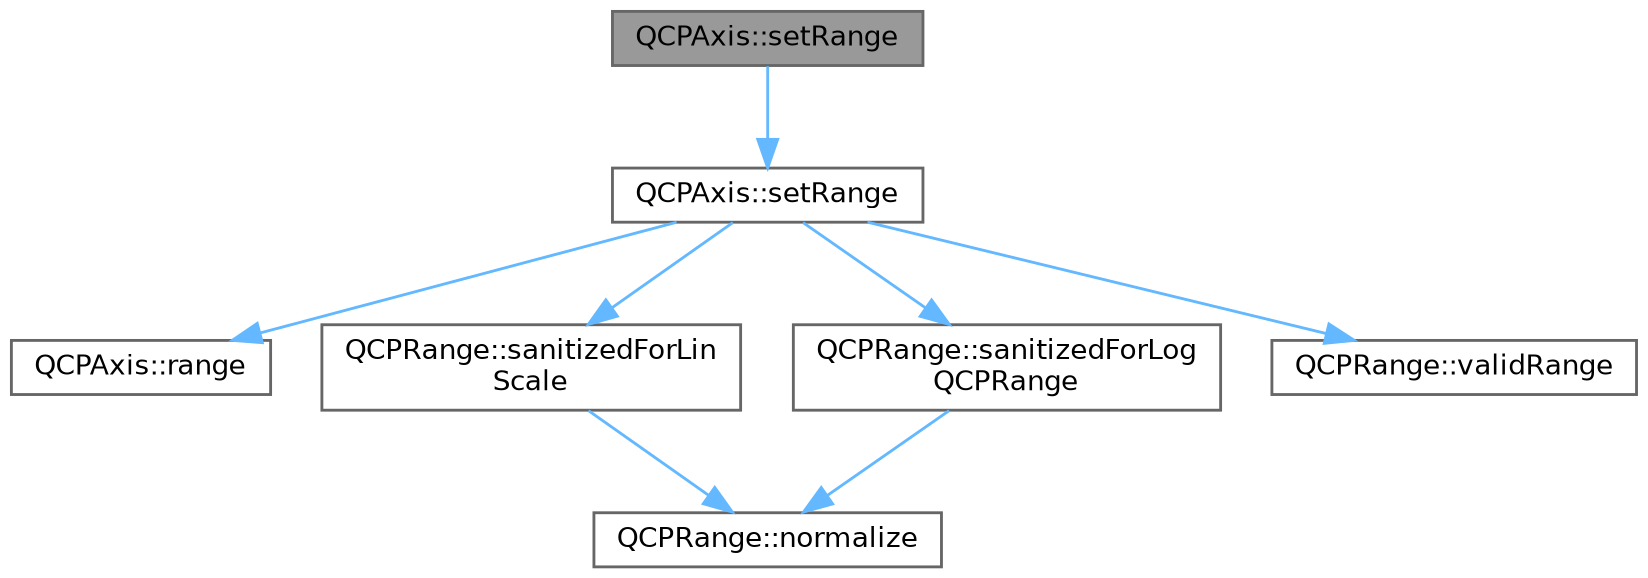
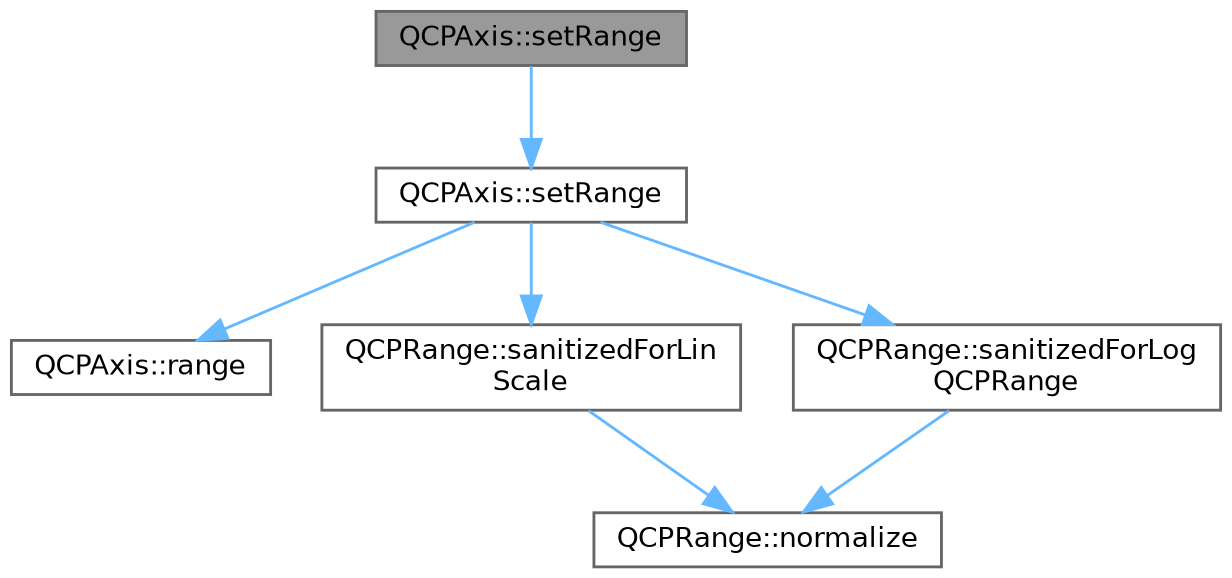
node "QCPRange::validRange": removed
